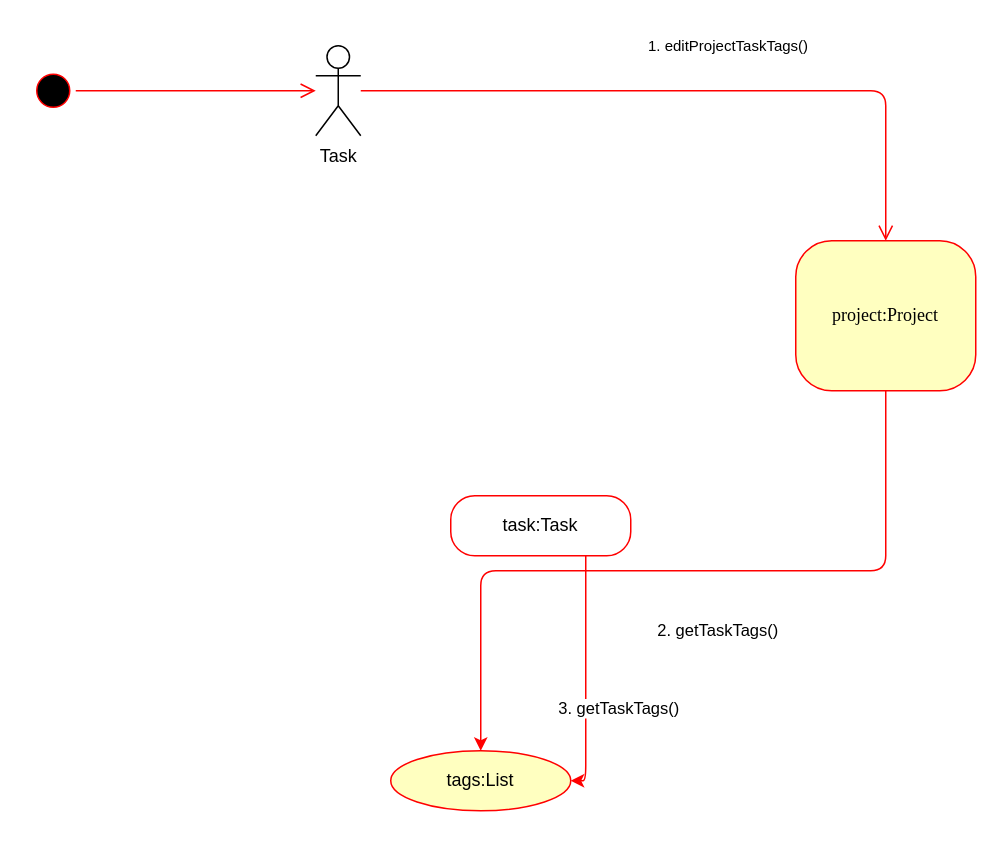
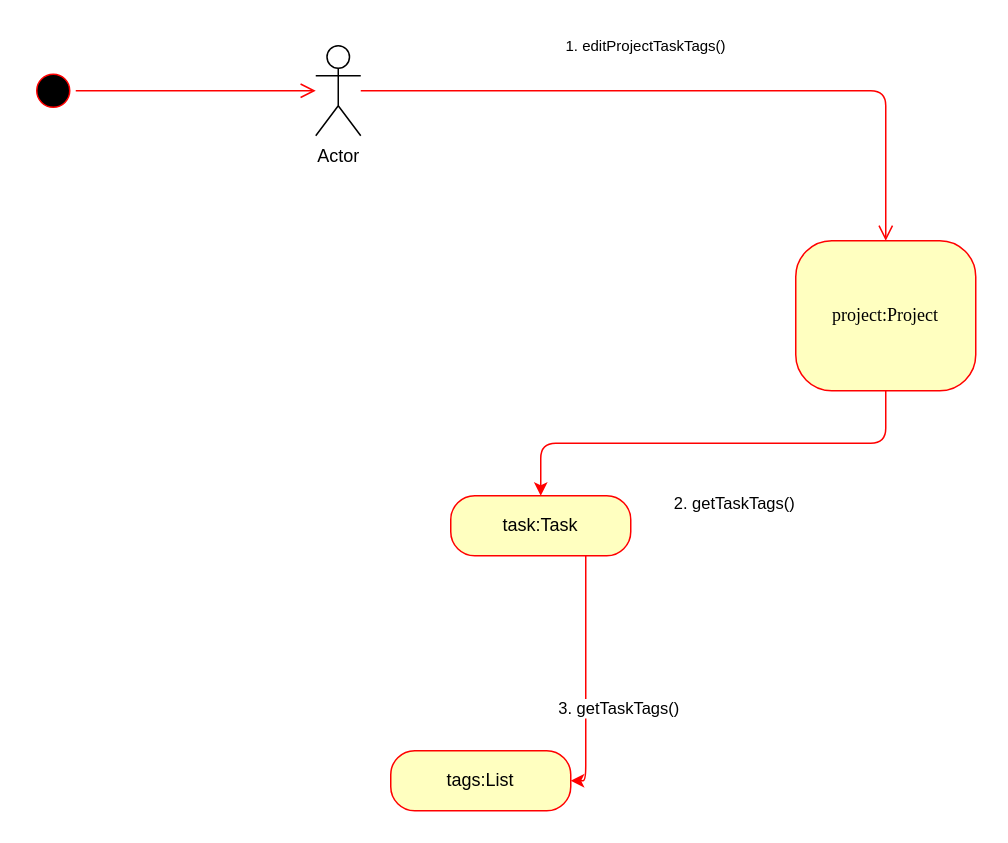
node "1. editProjectTaskTags()": moved (736, 46) -> (653, 46)
node "Task": label "Task" -> "Actor"
node "task:Task": fillcolor #ffffff -> #ffffc0
edge "project:Project" -> "tags:List": now "project:Project" -> "task:Task"
node "tags:List": shape ellipse -> rounded rectangle
